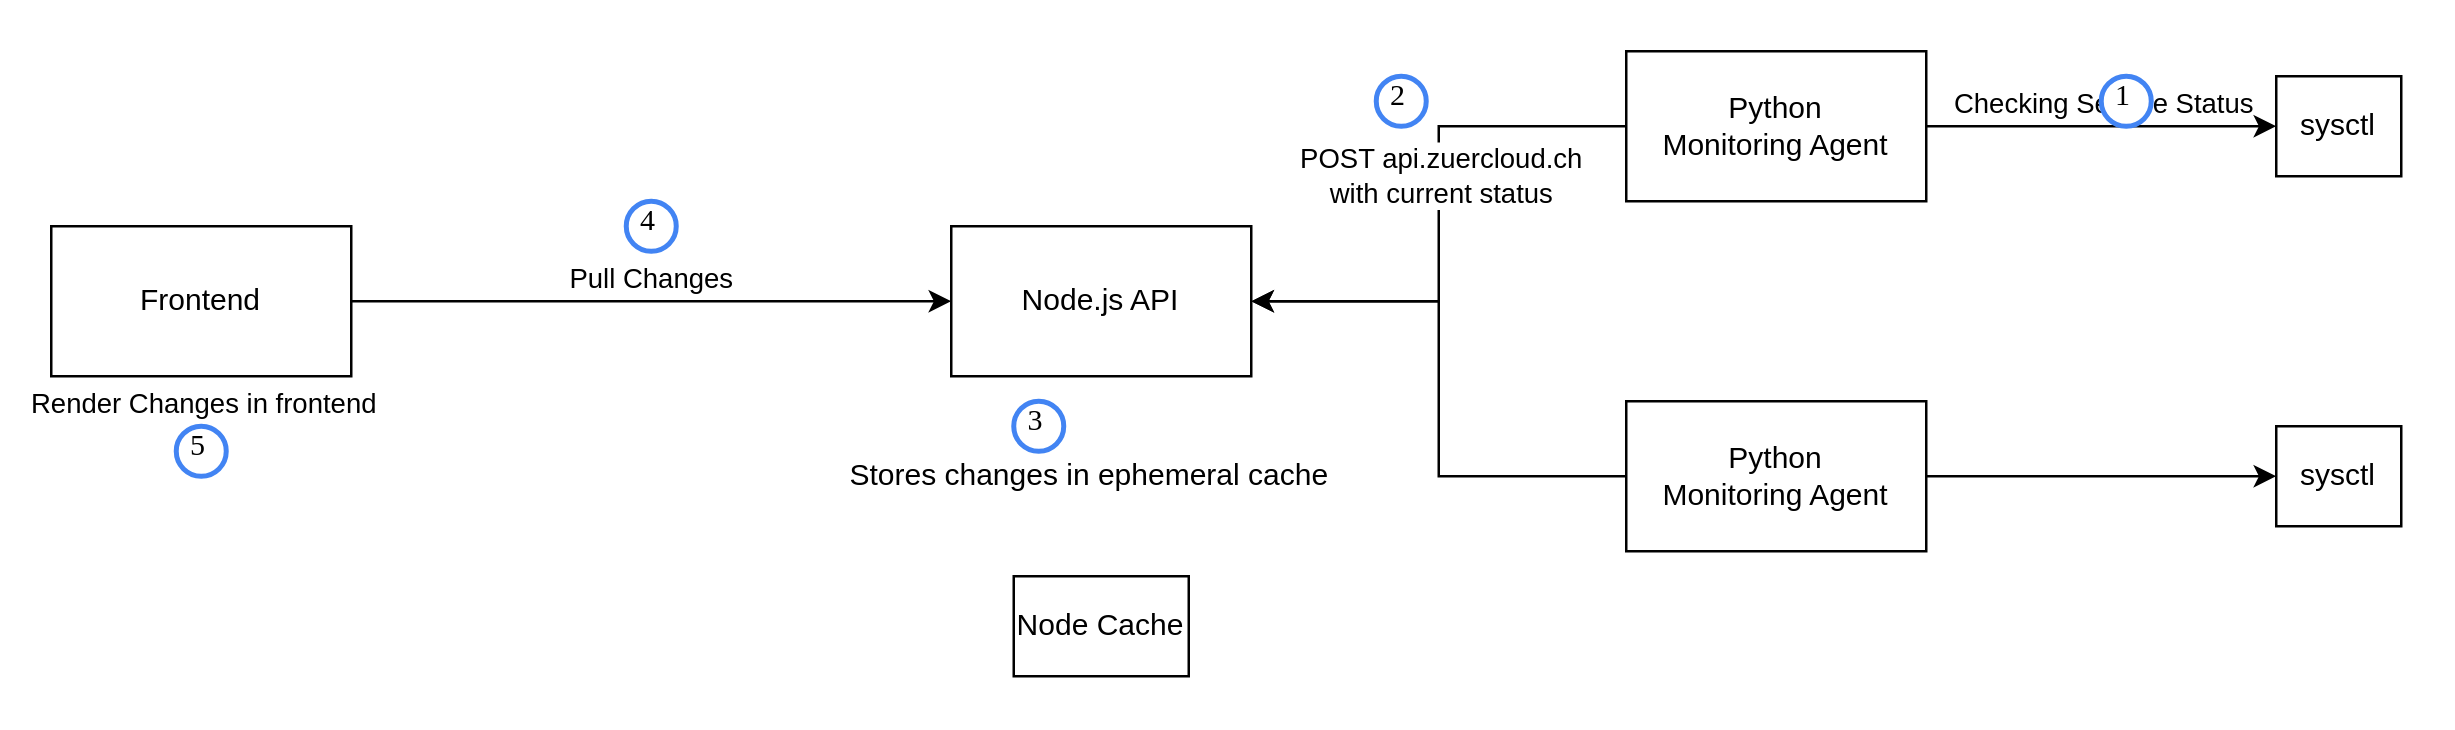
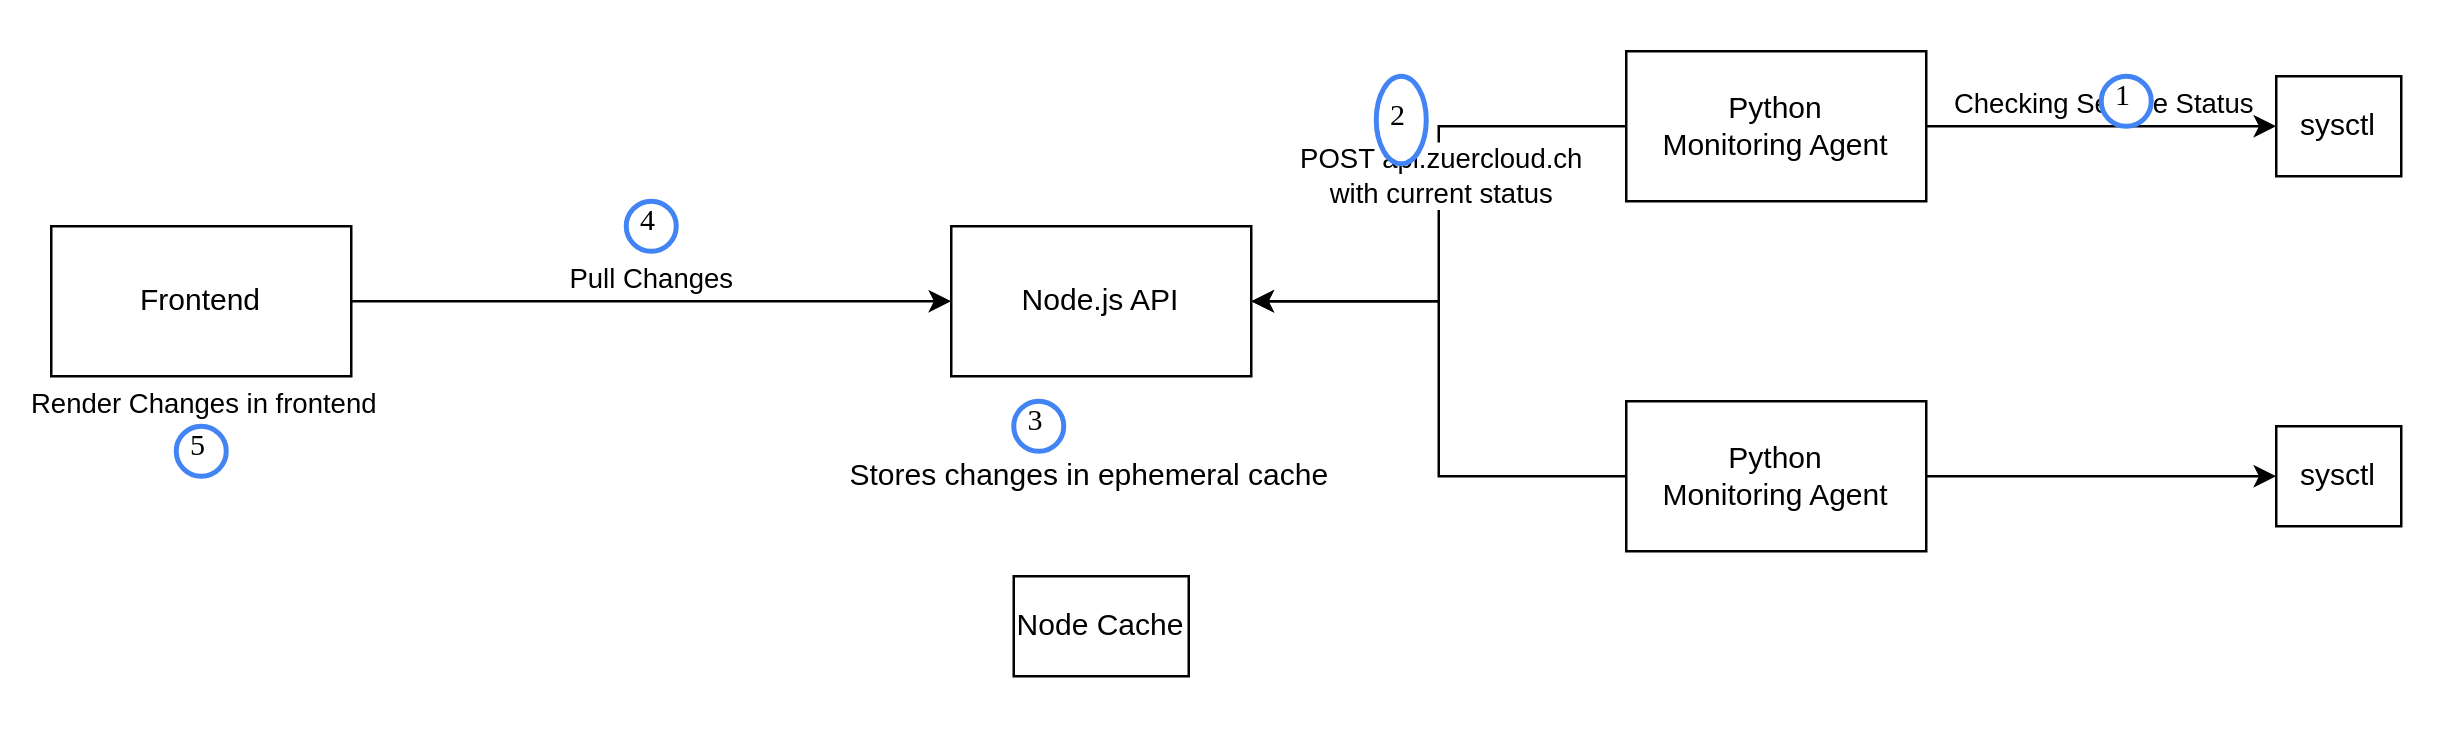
node "2": size 50x50 -> 50x88
